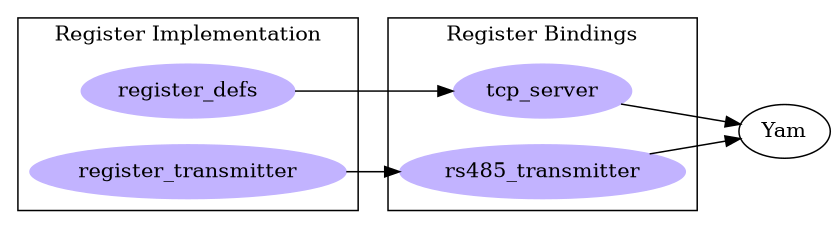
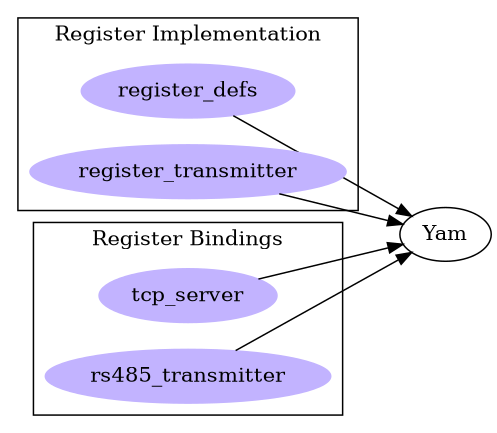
edge "register_defs" -> "tcp_server": now "register_defs" -> "Yam"
edge "register_transmitter" -> "rs485_transmitter": now "register_transmitter" -> "Yam"
